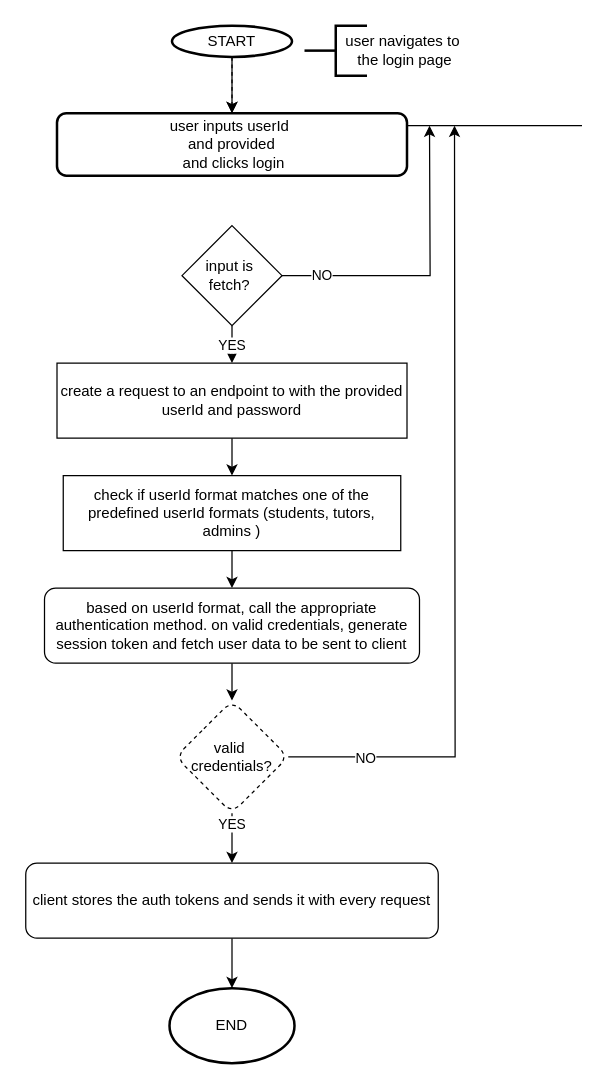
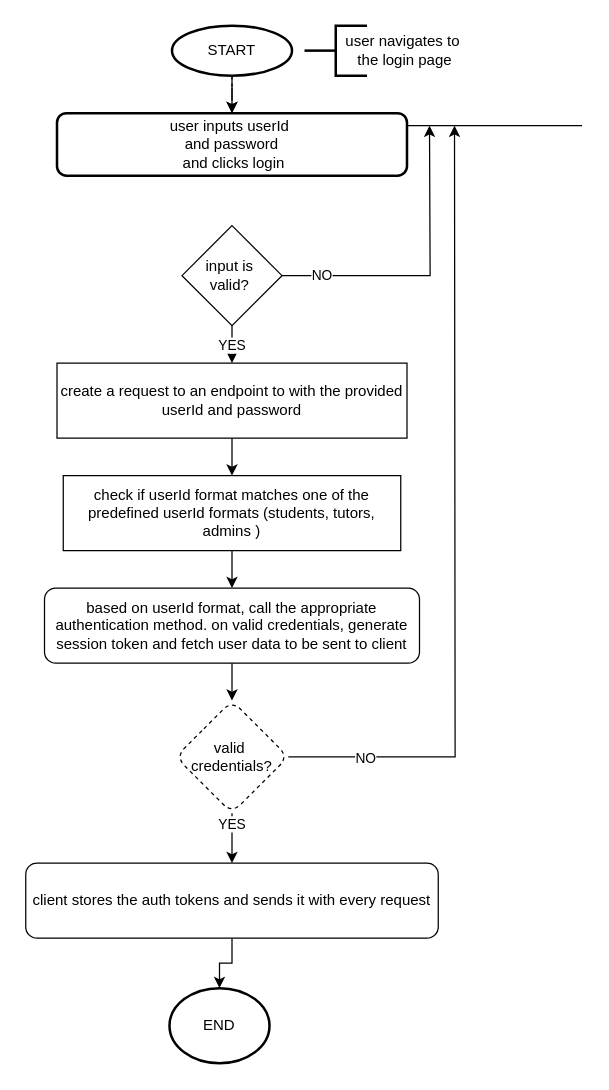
node "START": size 120x31 -> 120x50
node "user inputs userId and provided and clicks login": label "user inputs userId and provided and clicks login" -> "user inputs userId and password and clicks login"
node "input is fetch?": label "input is fetch?" -> "input is valid?"
node "END": size 125x75 -> 100x75
